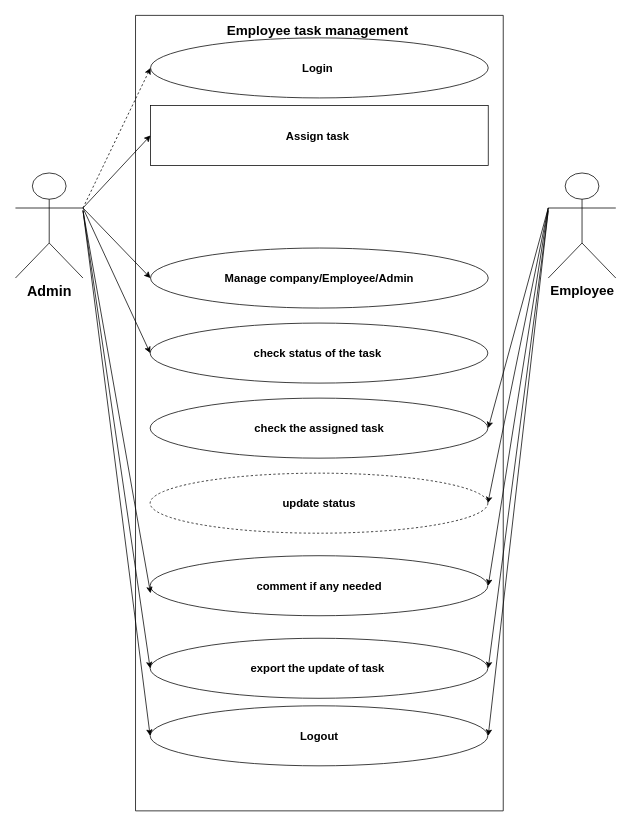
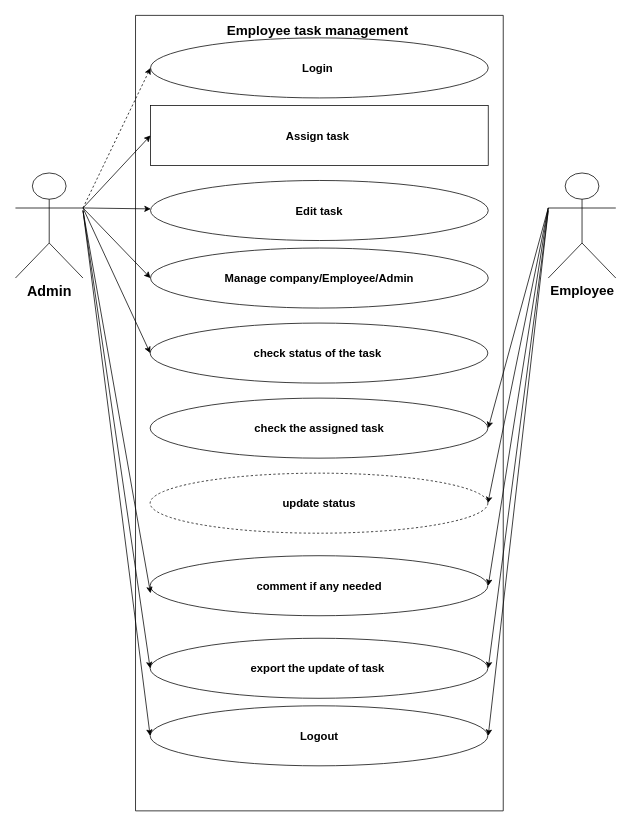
edge "Admin" -> "Edit task": added
node "Edit task": added
